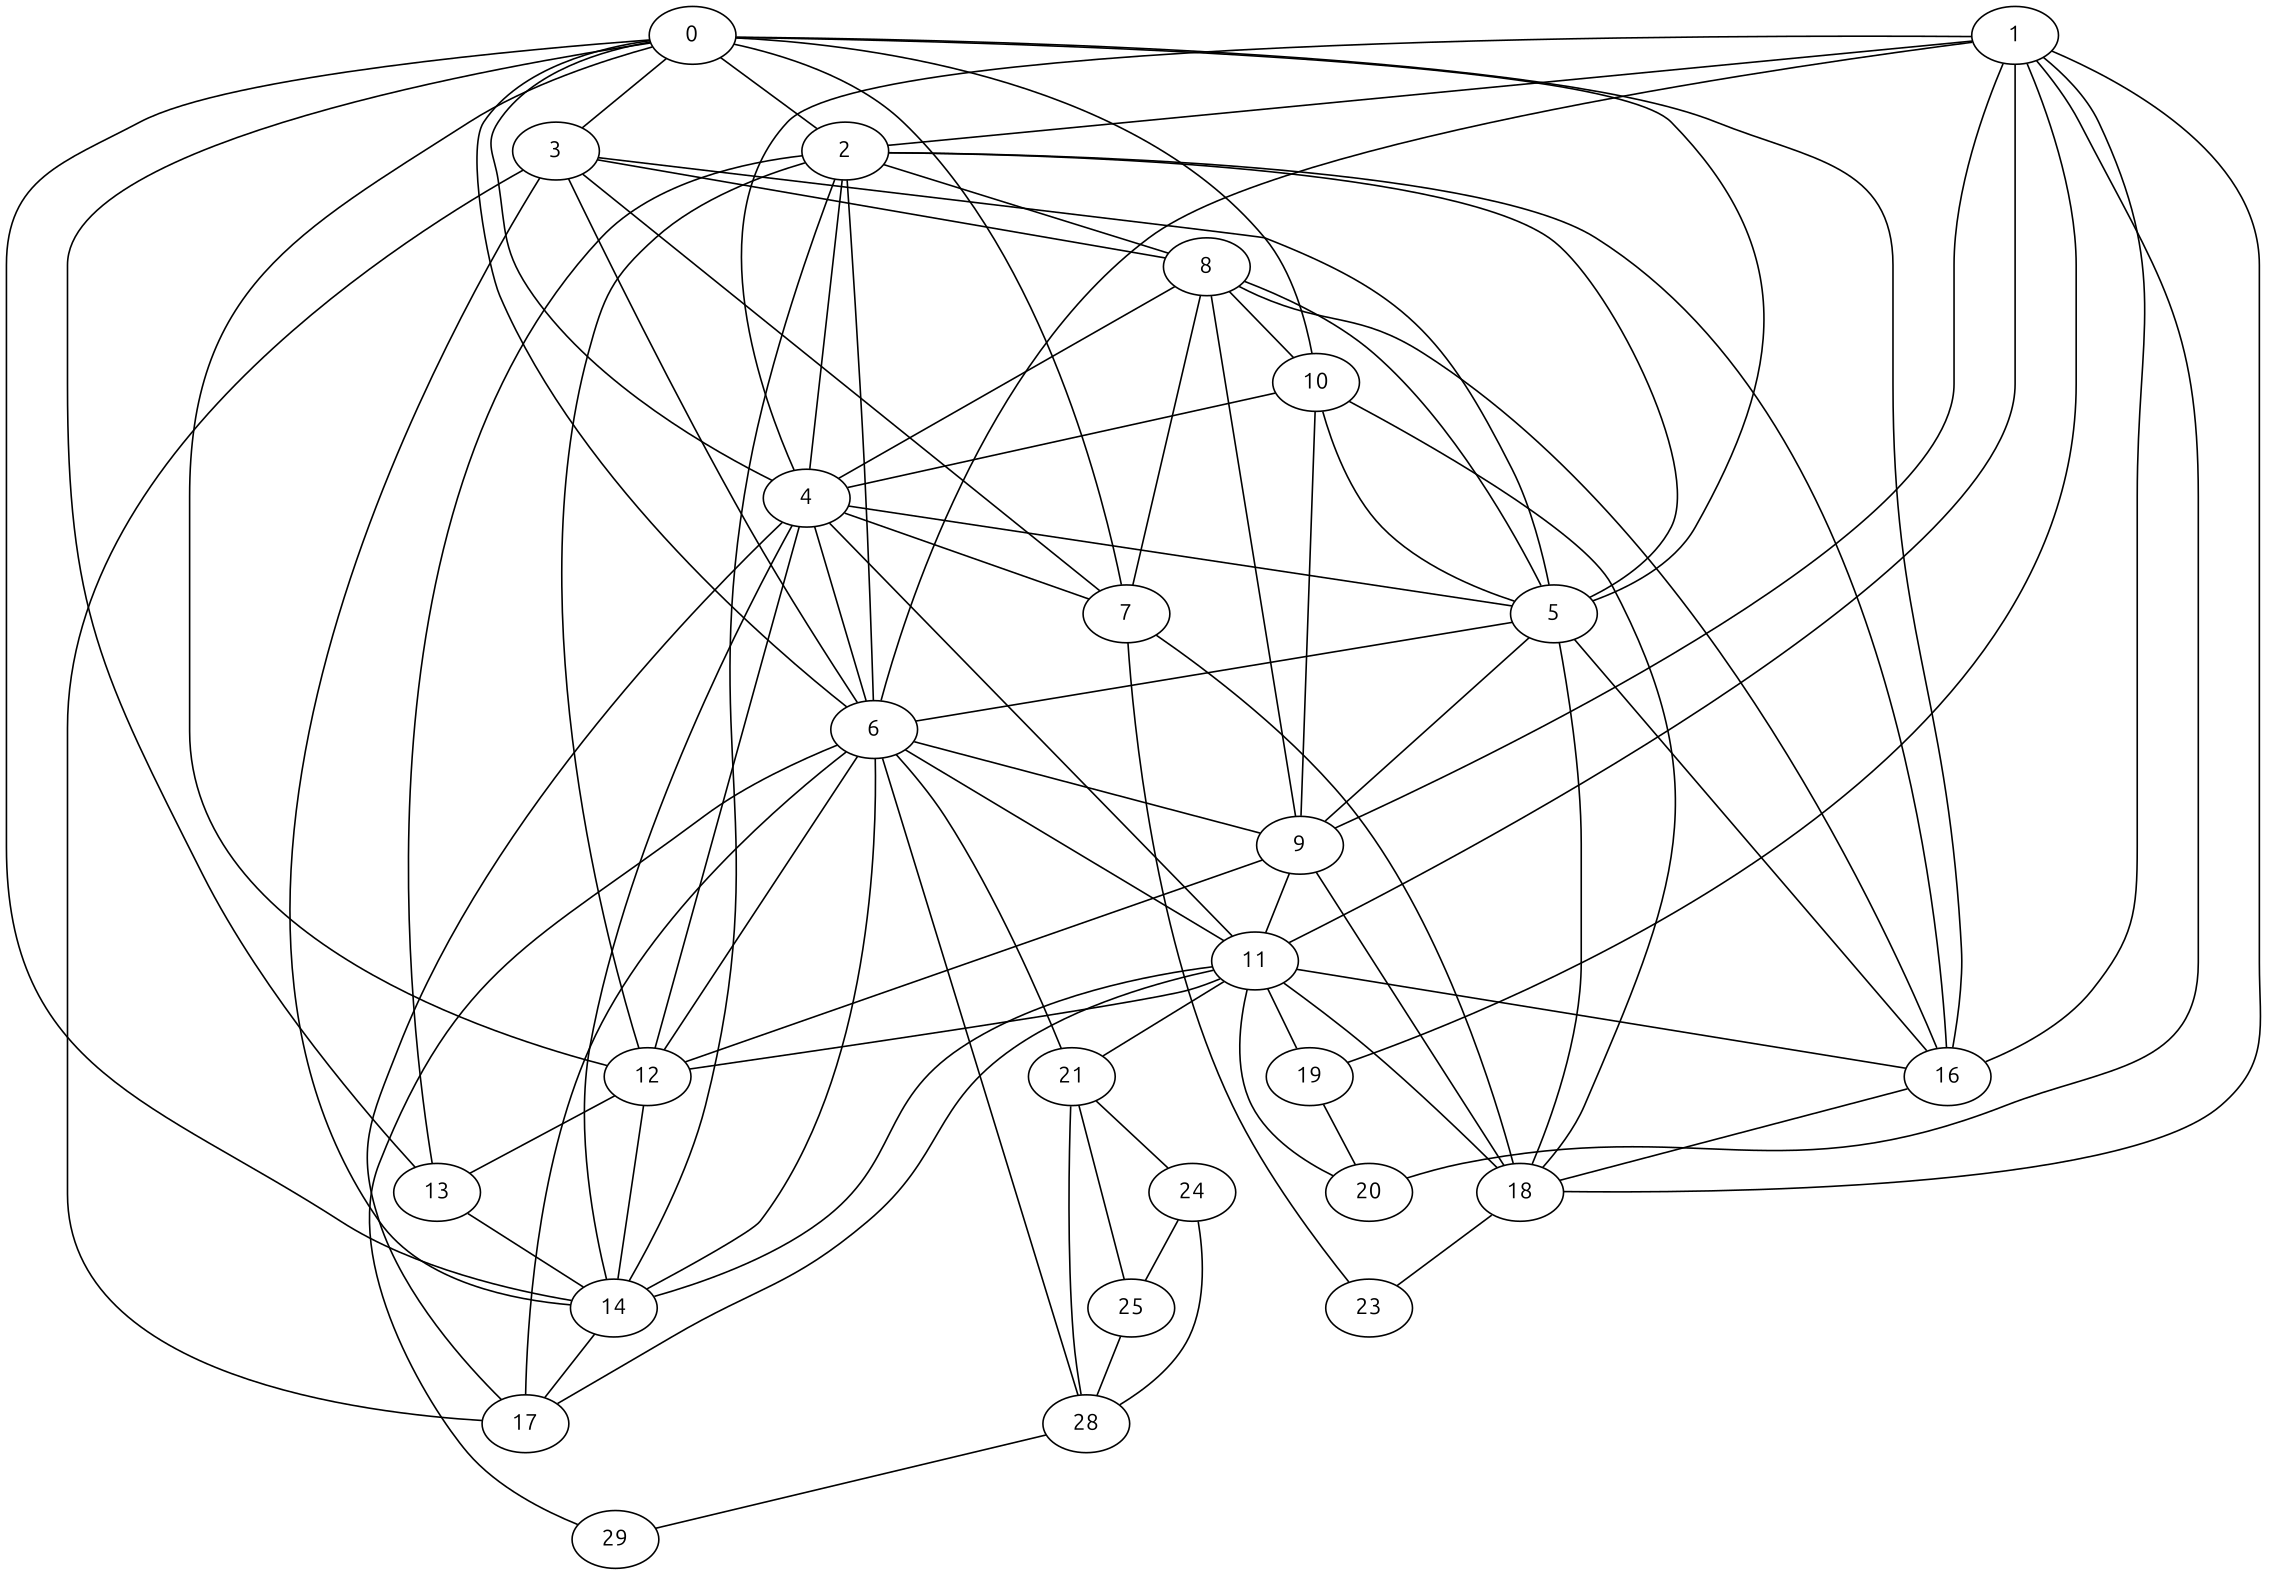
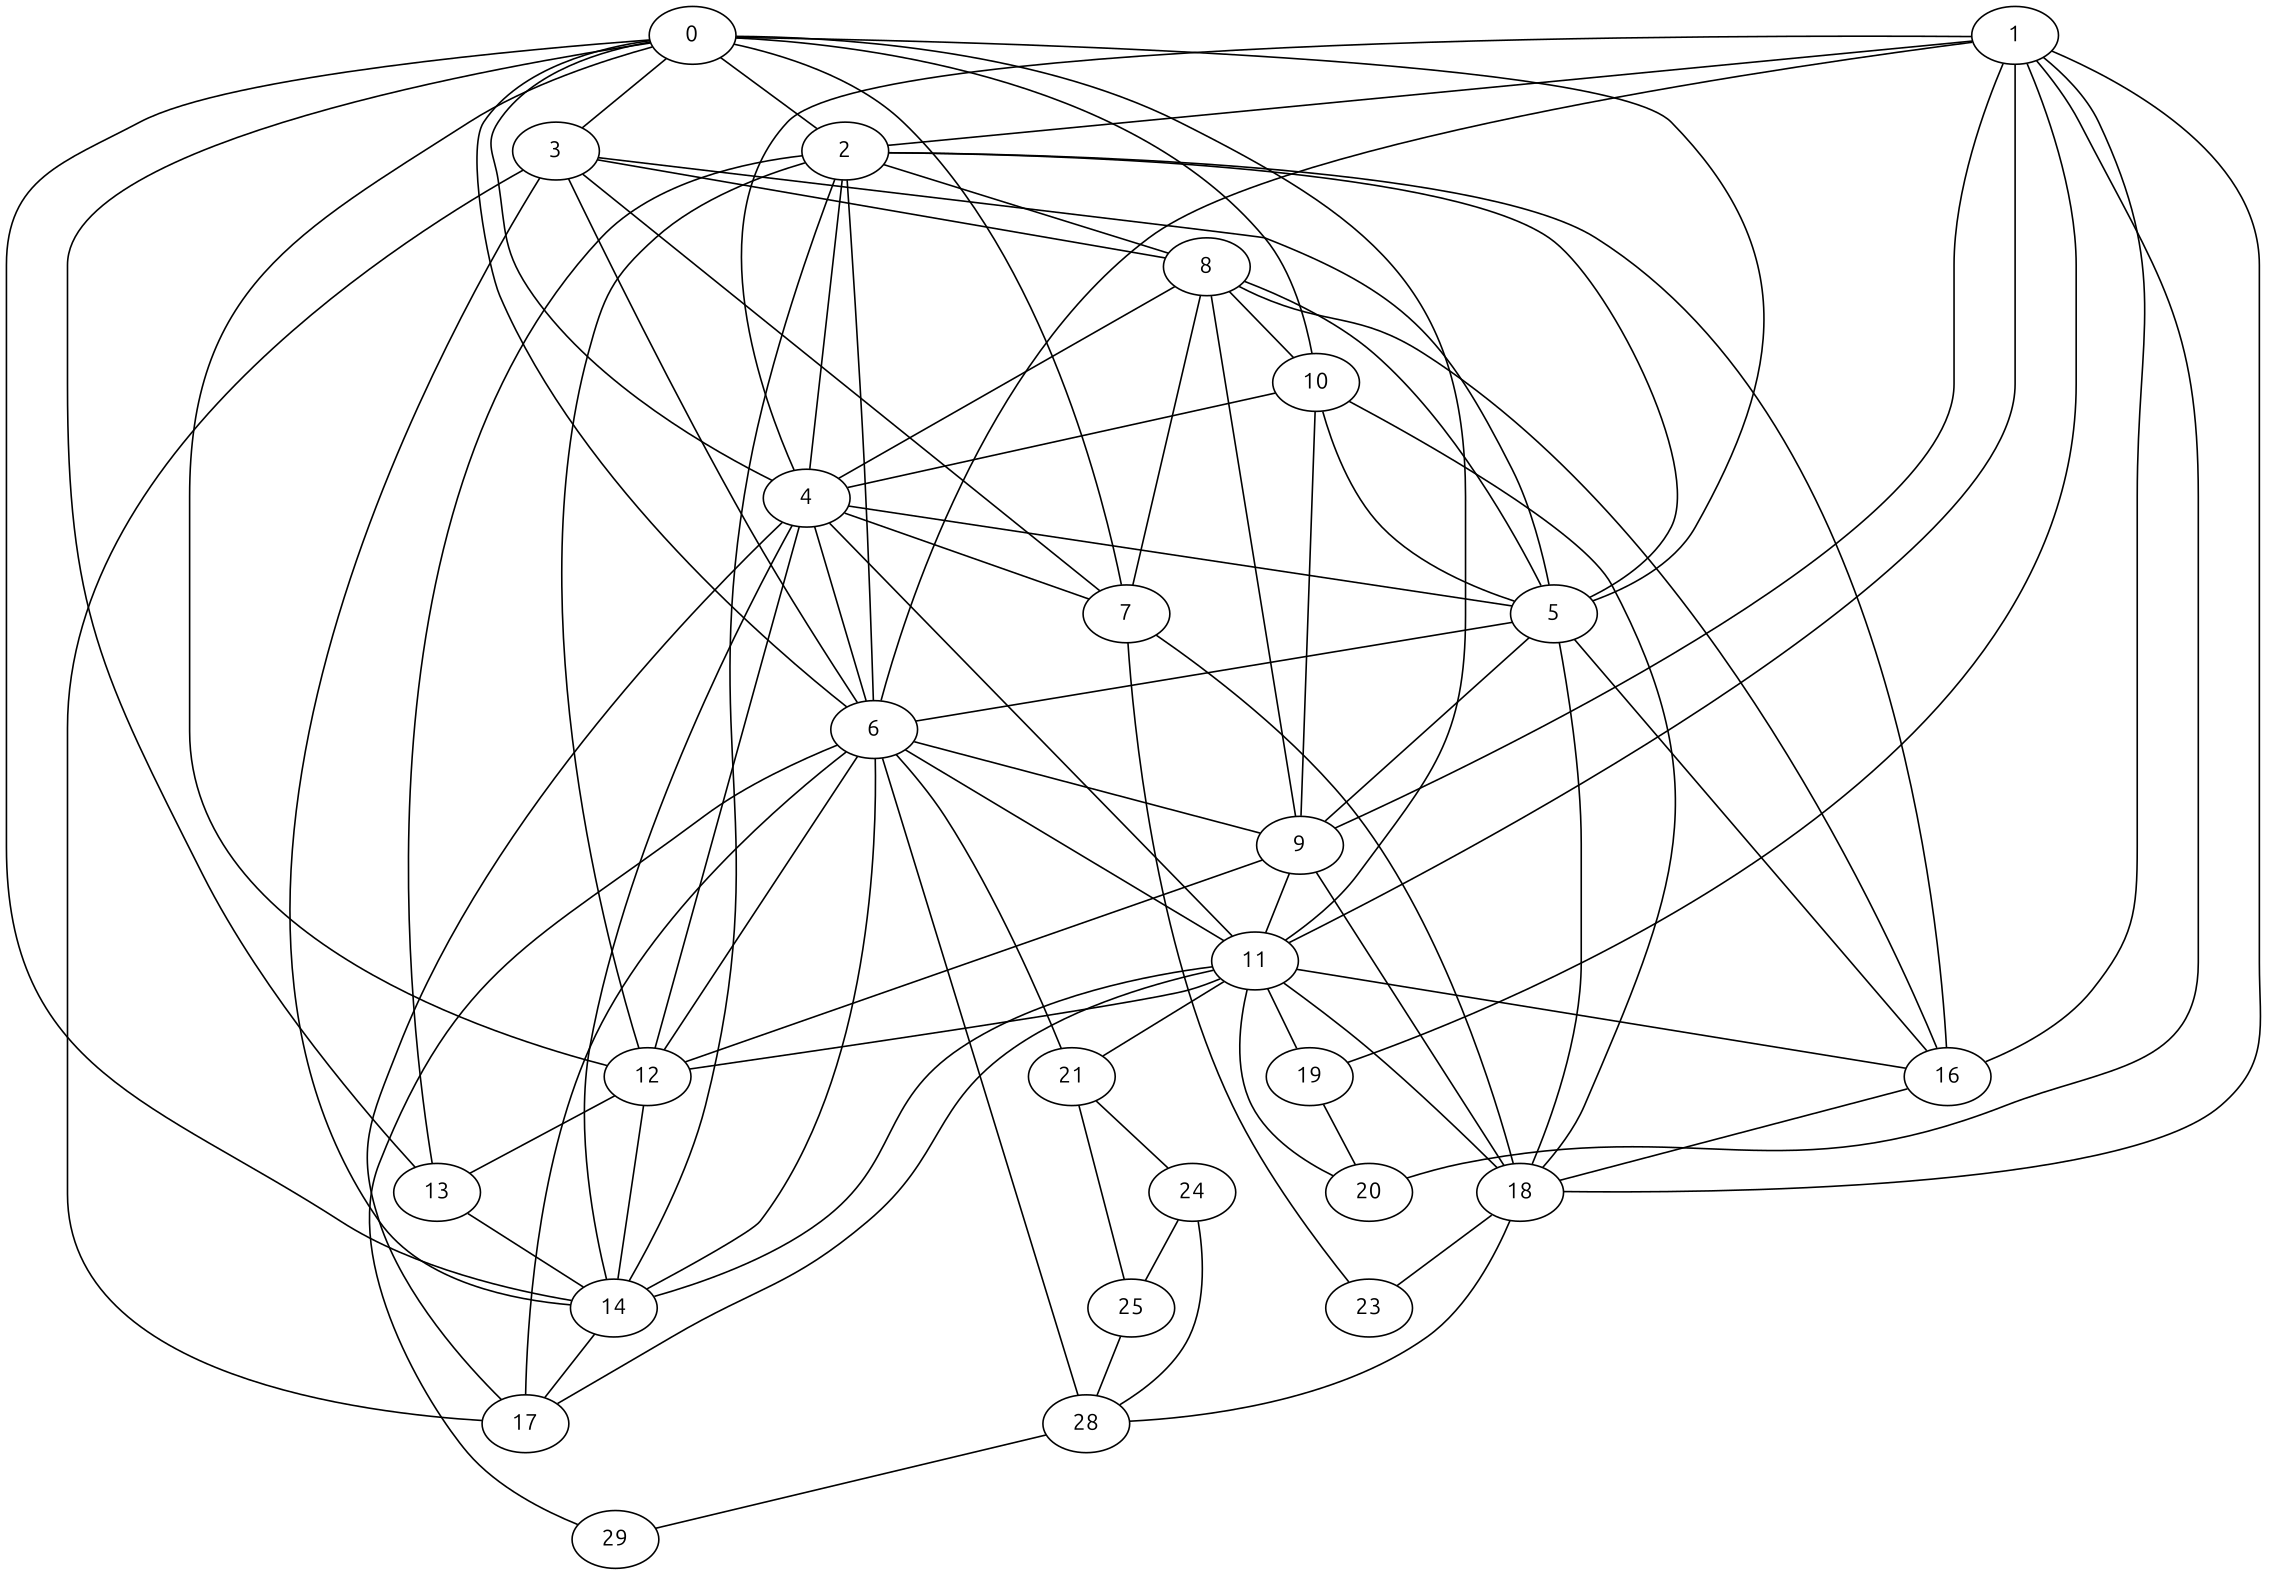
edge "0" -- "16": now "0" -- "11"
edge "21" -- "28": now "18" -- "28"
